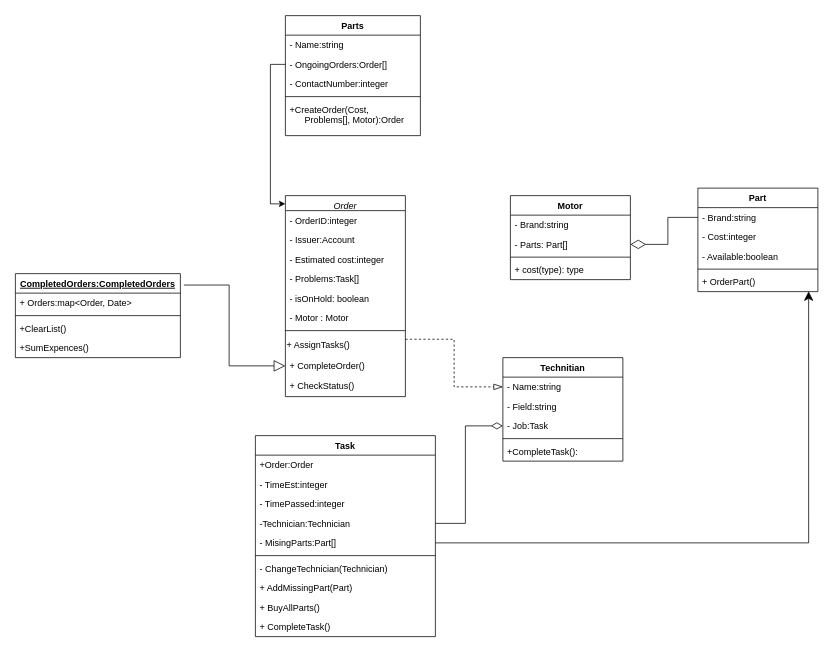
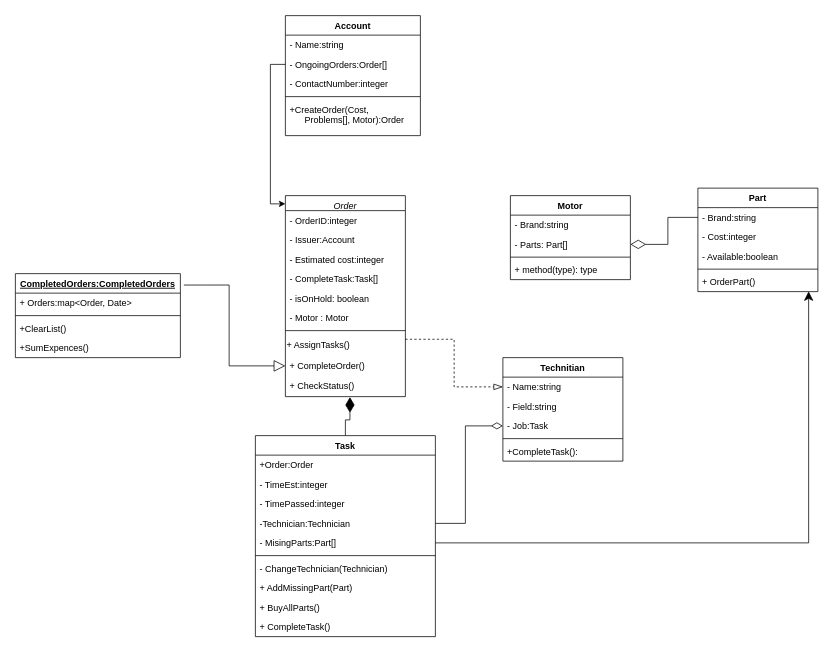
node "Parts": label "Parts" -> "Account"
node "+ cost(type): type": label "+ cost(type): type" -> "+ method(type): type"
node "- Problems:Task[]": label "- Problems:Task[]" -> "- CompleteTask:Task[]"
edge "Task" -> "+ CheckStatus()": added
